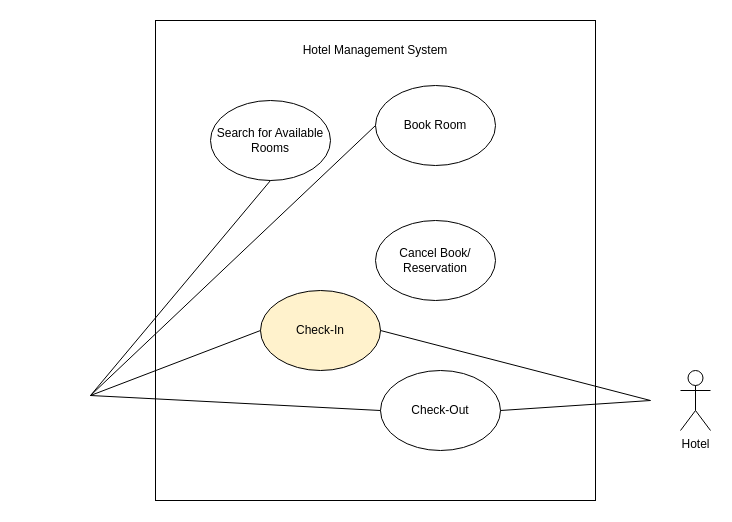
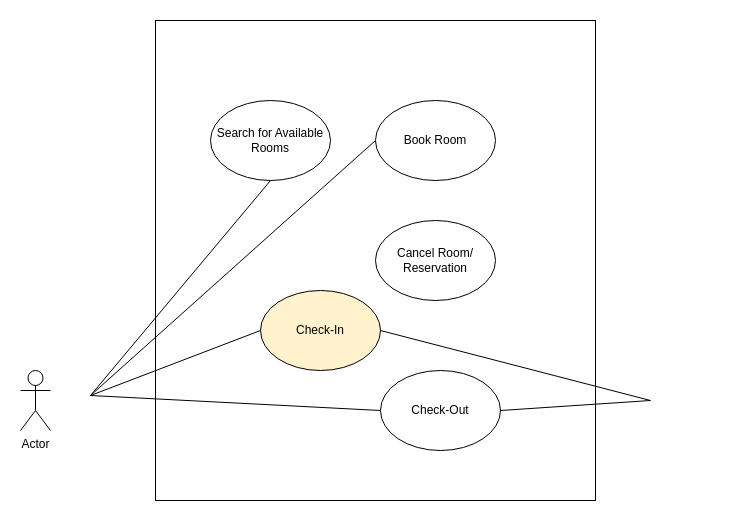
node "Hotel Management System": removed
node "Book Room": moved (436, 126) -> (436, 141)
node "Cancel Book/ Reservation": label "Cancel Book/ Reservation" -> "Cancel Room/ Reservation"
node "Actor": added
node "Hotel": removed
